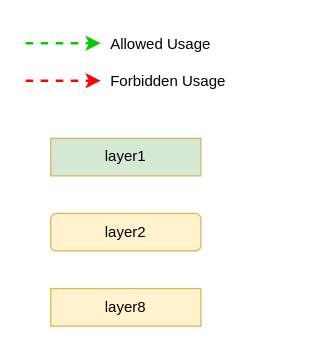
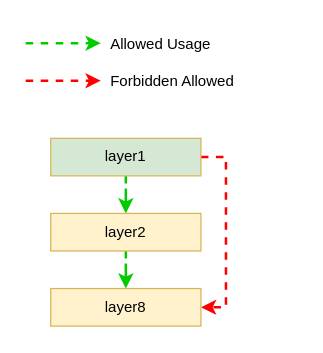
node "Forbidden Usage": label "Forbidden Usage" -> "Forbidden Allowed"
edge "layer1" -> "layer2": added
edge "layer1" -> "layer8": added
node "layer2": shape rounded rectangle -> rectangle
edge "layer2" -> "layer8": added
